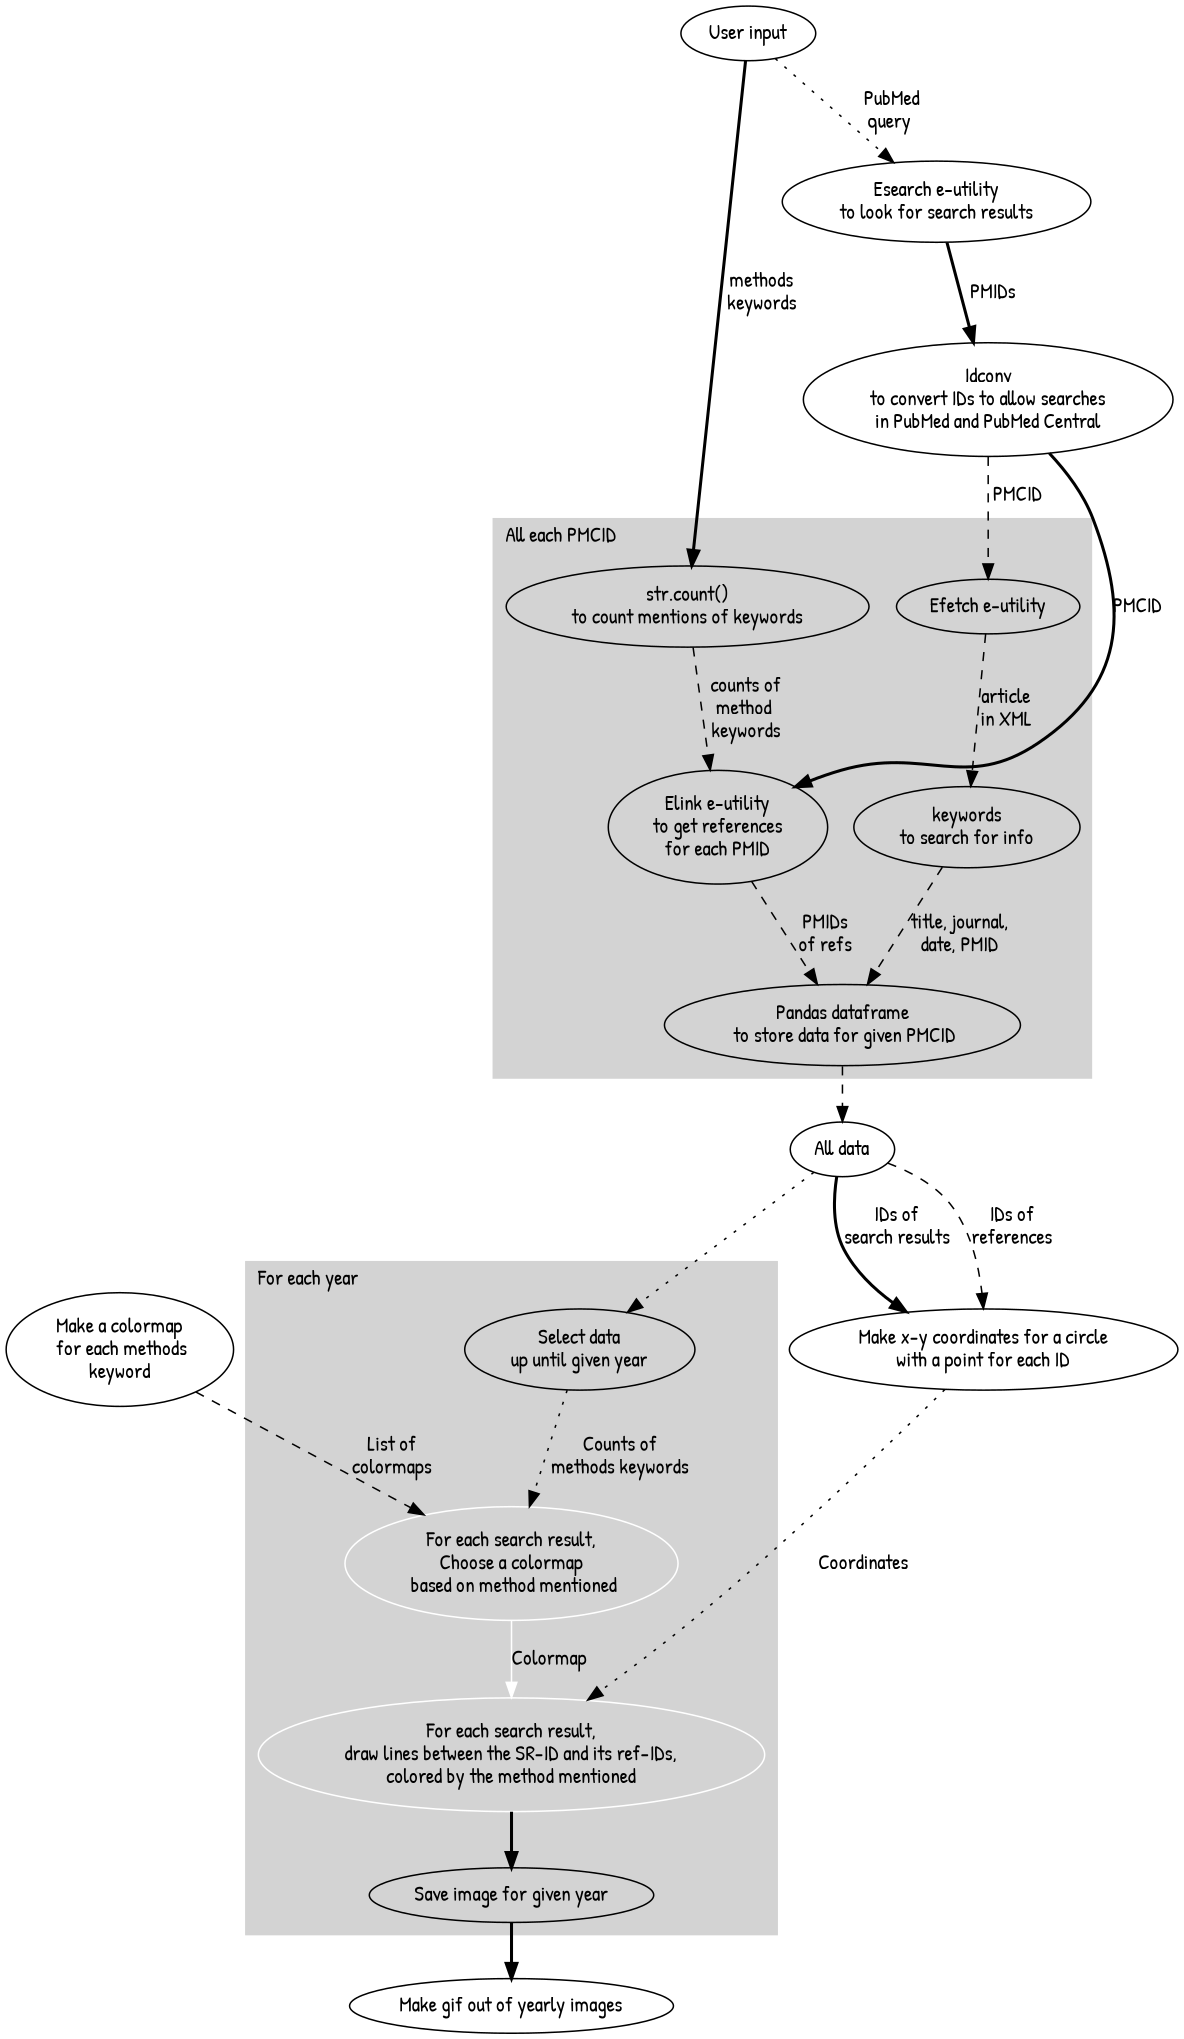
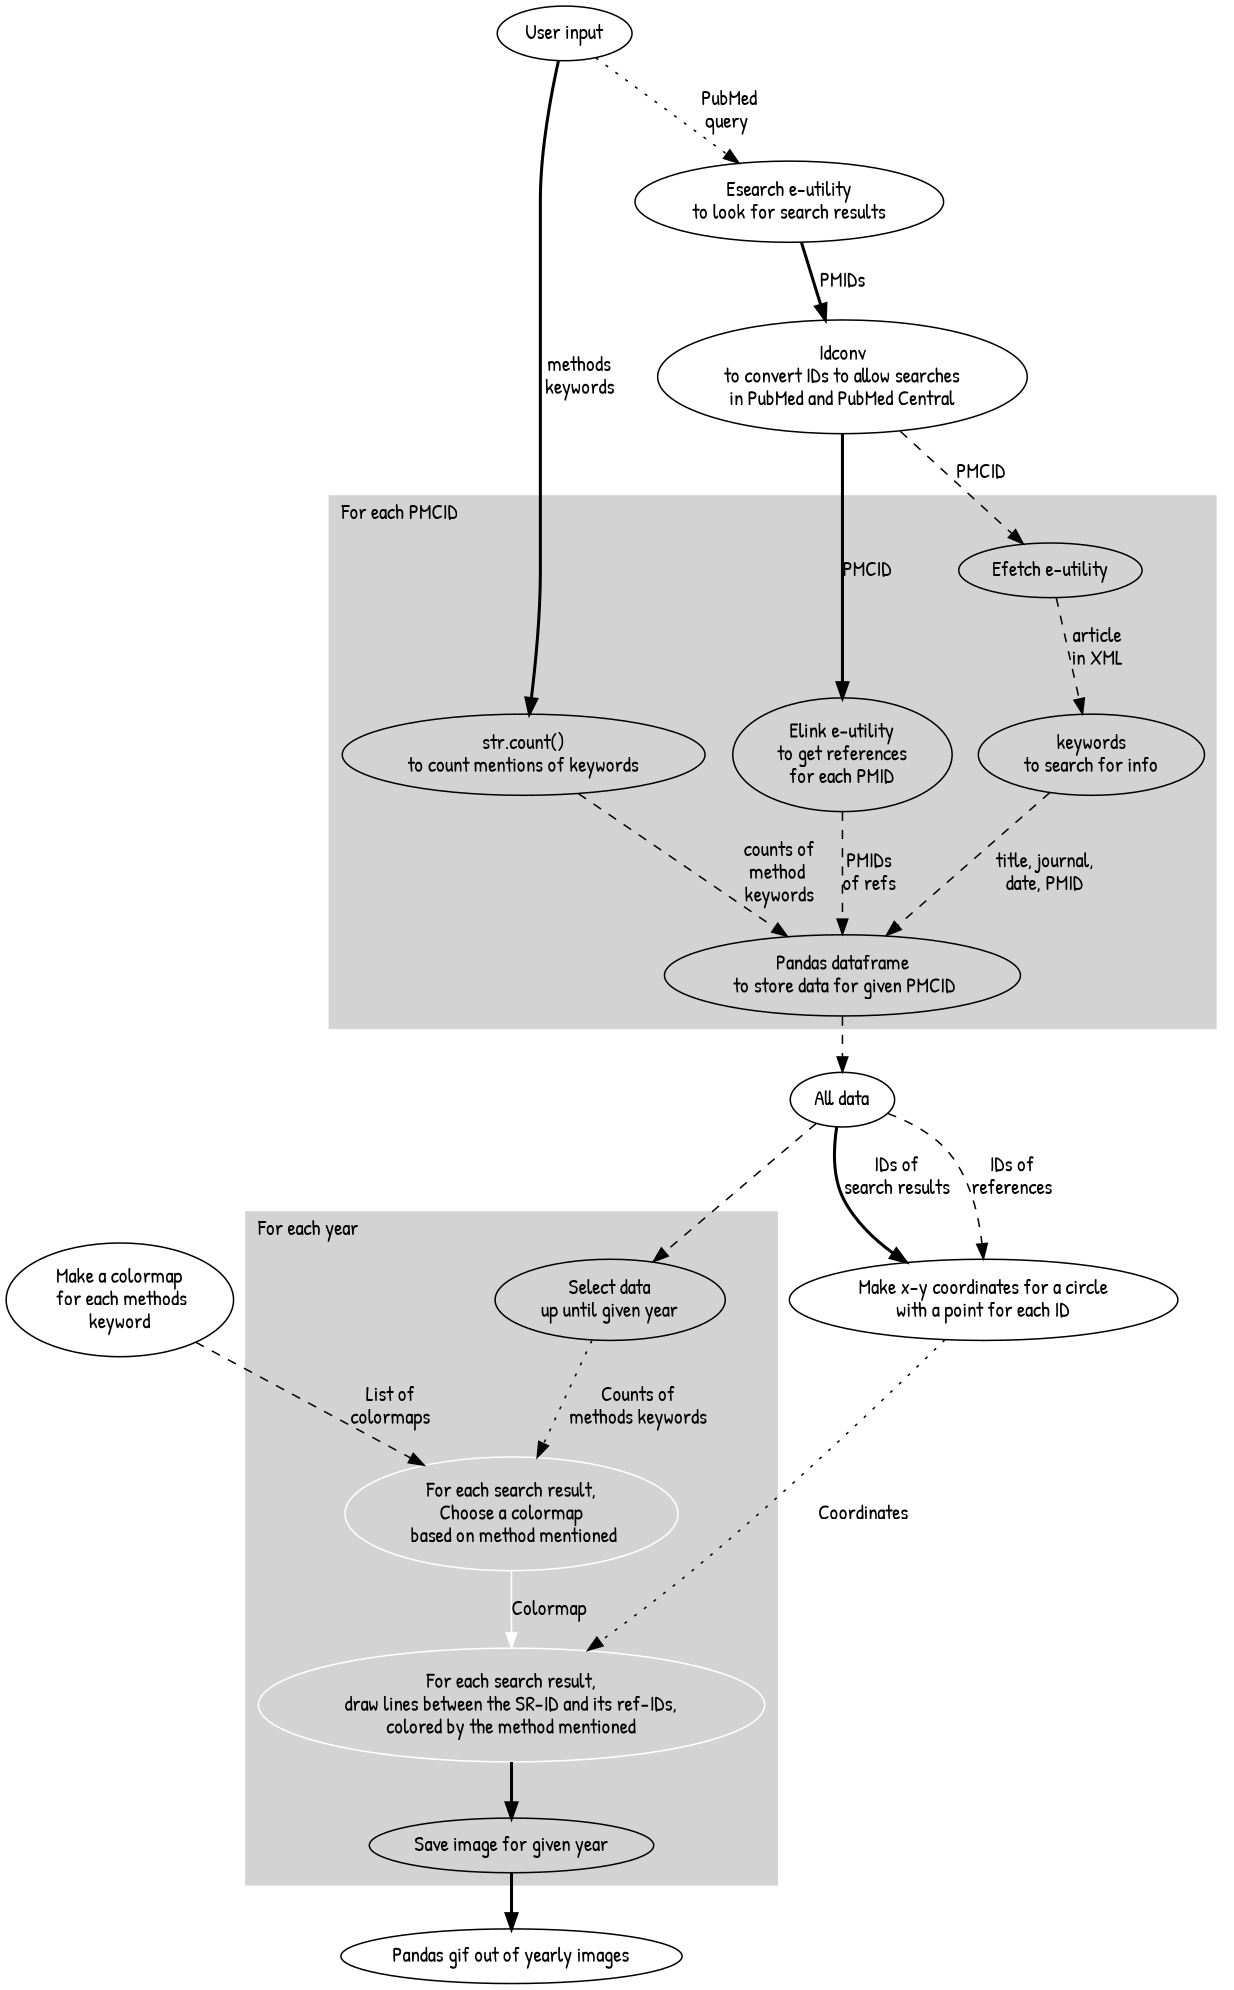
cluster "All each PMCID": label "All each PMCID" -> "For each PMCID"
edge "str.count() to count mentions of keywords" -> "Elink e-utility to get references for each PMID": now "str.count() to count mentions of keywords" -> "Pandas dataframe to store data for given PMCID"
edge "All data" -> "Select data up until given year": style dotted -> dashed
node "Make gif out of yearly images": label "Make gif out of yearly images" -> "Pandas gif out of yearly images"
